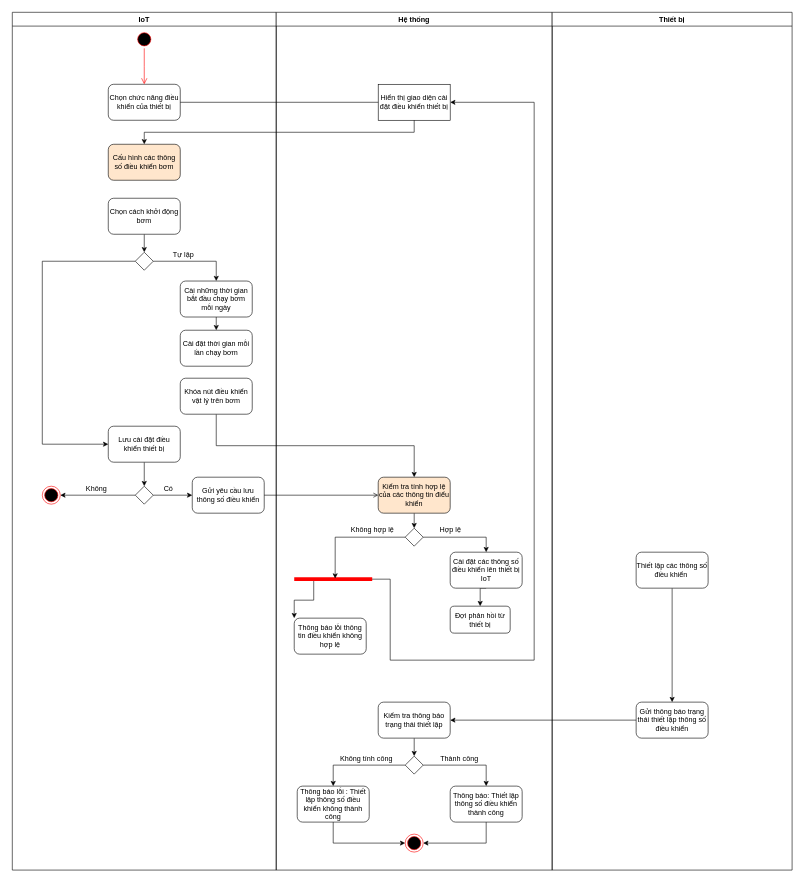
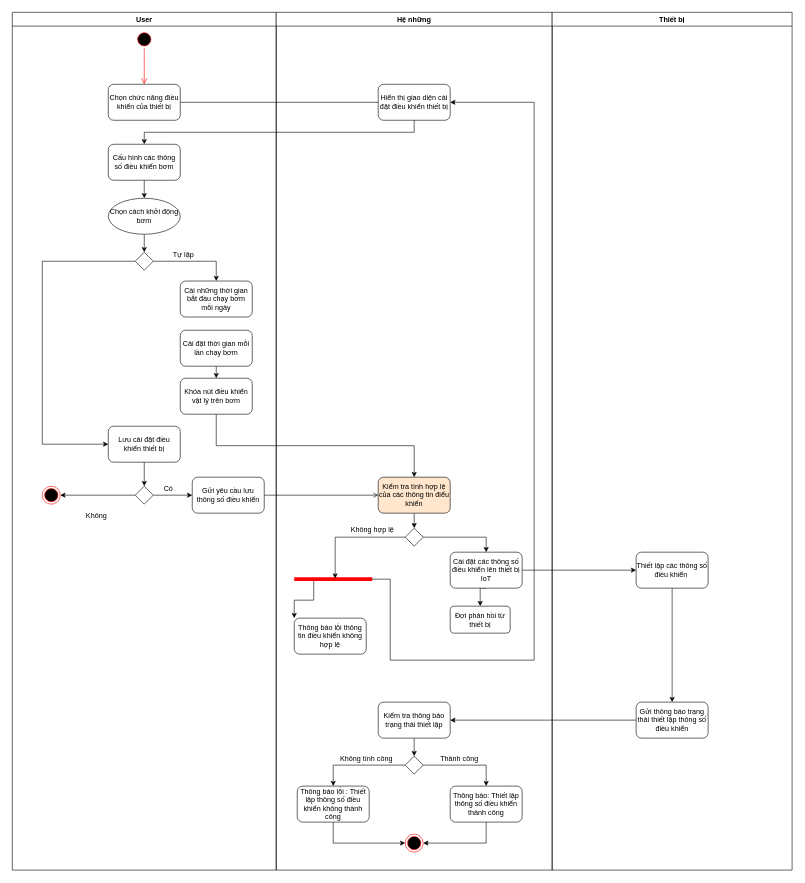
node "IoT": label "IoT" -> "User"
node "Hệ thống": label "Hệ thống" -> "Hệ những"
node "Hiển thị giao diện cài đặt điều khiển thiết bị": shape rectangle -> rounded rectangle
node "Cấu hình các thông số điều khiển bơm": fillcolor #ffe6cc -> #ffffff
edge "Cấu hình các thông số điều khiển bơm" -> "Chọn cách khởi động bơm": added
node "Chọn cách khởi động bơm": shape rounded rectangle -> ellipse
edge "Cài những thời gian bắt đầu chạy bơm mỗi ngày" -> "Cài đặt thời gian mỗi lần chạy bơm": removed
edge "Cài đặt thời gian mỗi lần chạy bơm" -> "Khóa nút điều khiển vật lý trên bơm": added
node "Không": moved (96, 489) -> (96, 516)
node "Hợp lệ": removed
edge "Cài đặt các thông số điều khiển lên thiết bị IoT" -> "Thiết lập các thông số điều khiển": added
